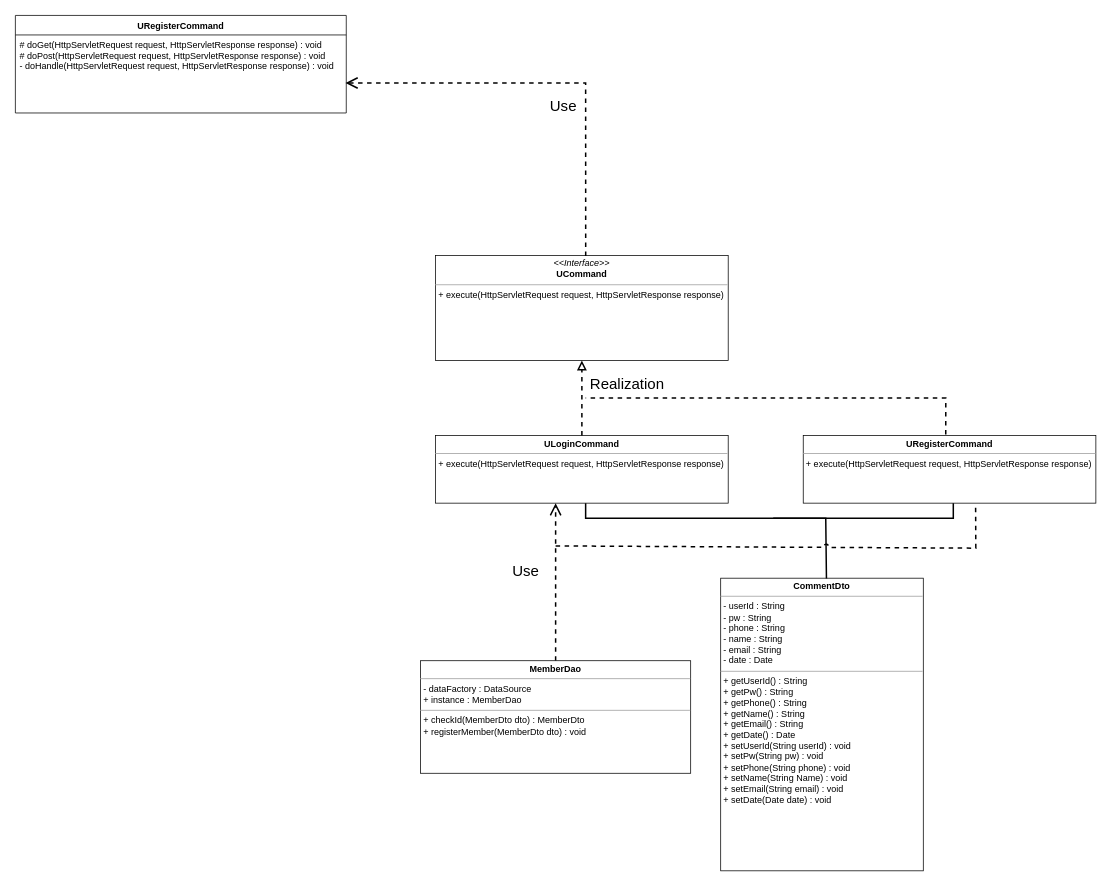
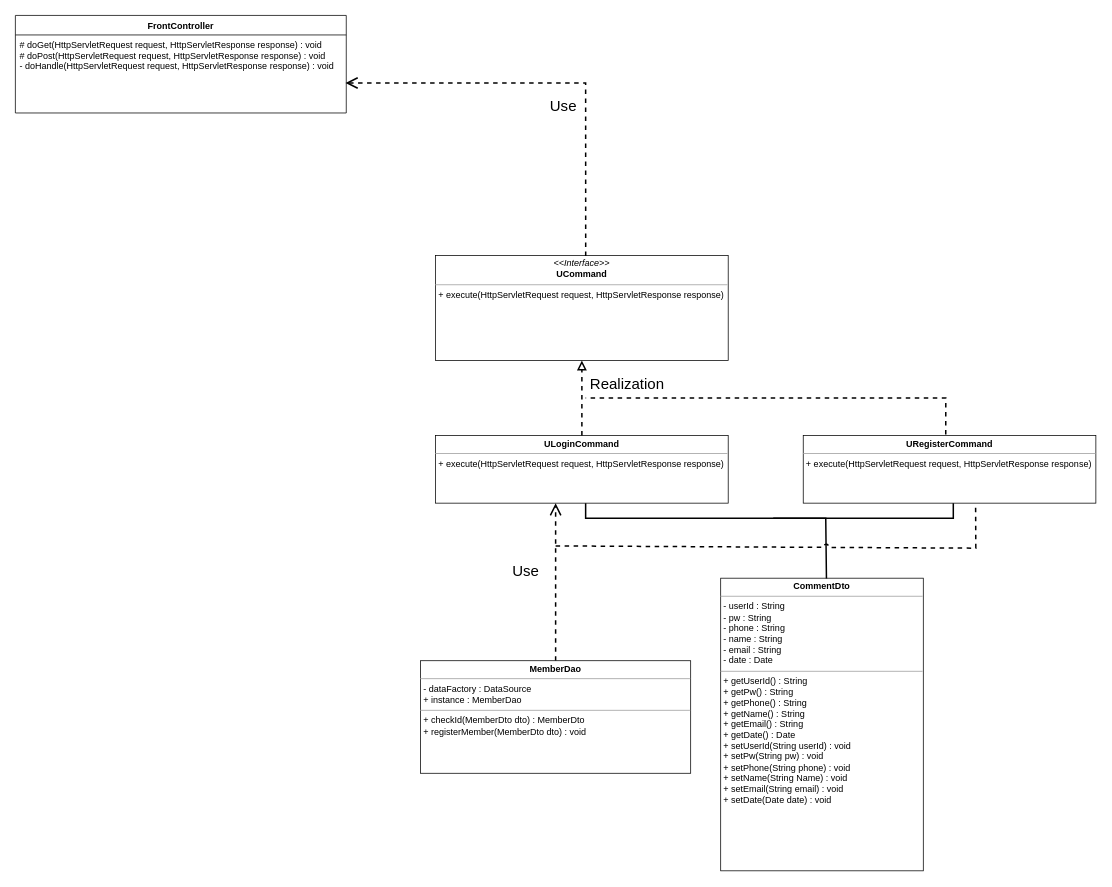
node "URegisterCommand": label "URegisterCommand" -> "FrontController"
